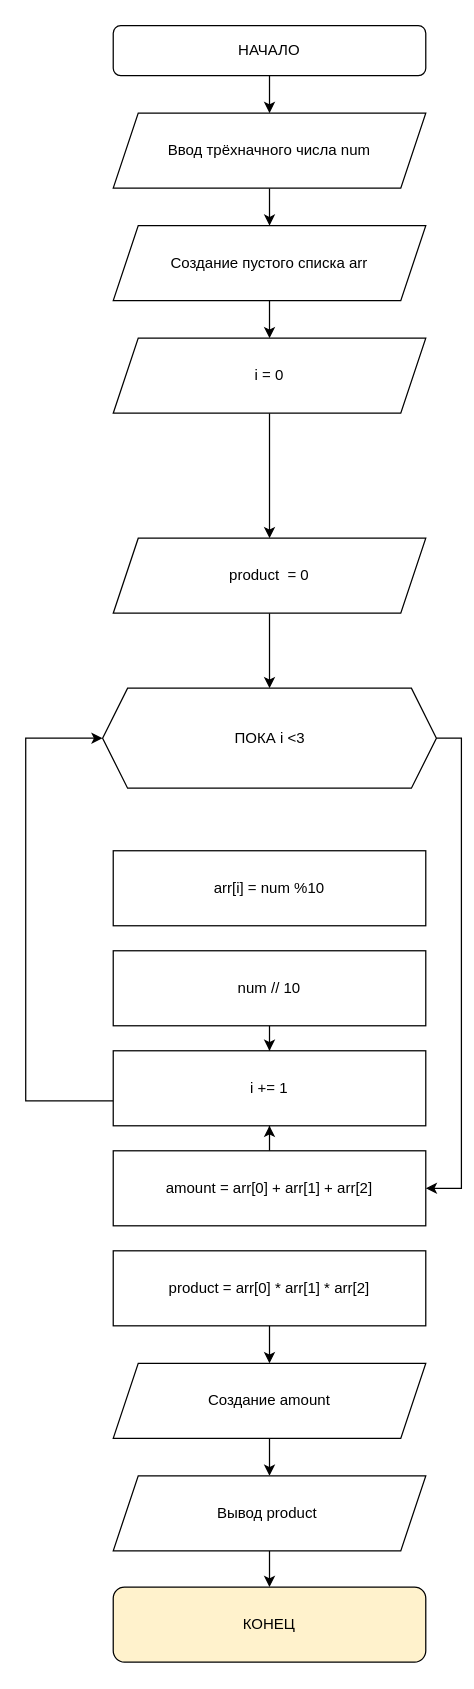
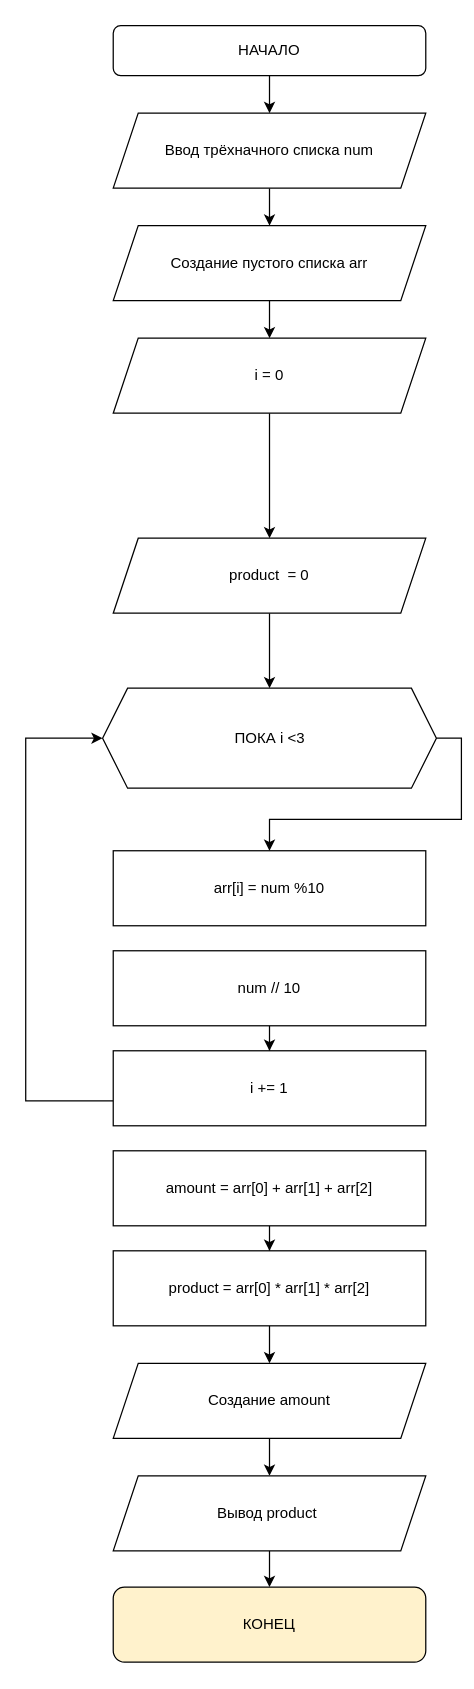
node "Ввод трёхначного числа num": label "Ввод трёхначного числа num" -> "Ввод трёхначного списка num"
edge "ПОКА i <3" -> "amount = arr[0] + arr[1] + arr[2]": now "ПОКА i <3" -> "arr[i] = num %10"
edge "amount = arr[0] + arr[1] + arr[2]" -> "i += 1": now "amount = arr[0] + arr[1] + arr[2]" -> "product = arr[0] * arr[1] * arr[2]"
